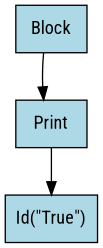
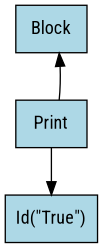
edge "Block" -> "Print": reversed
